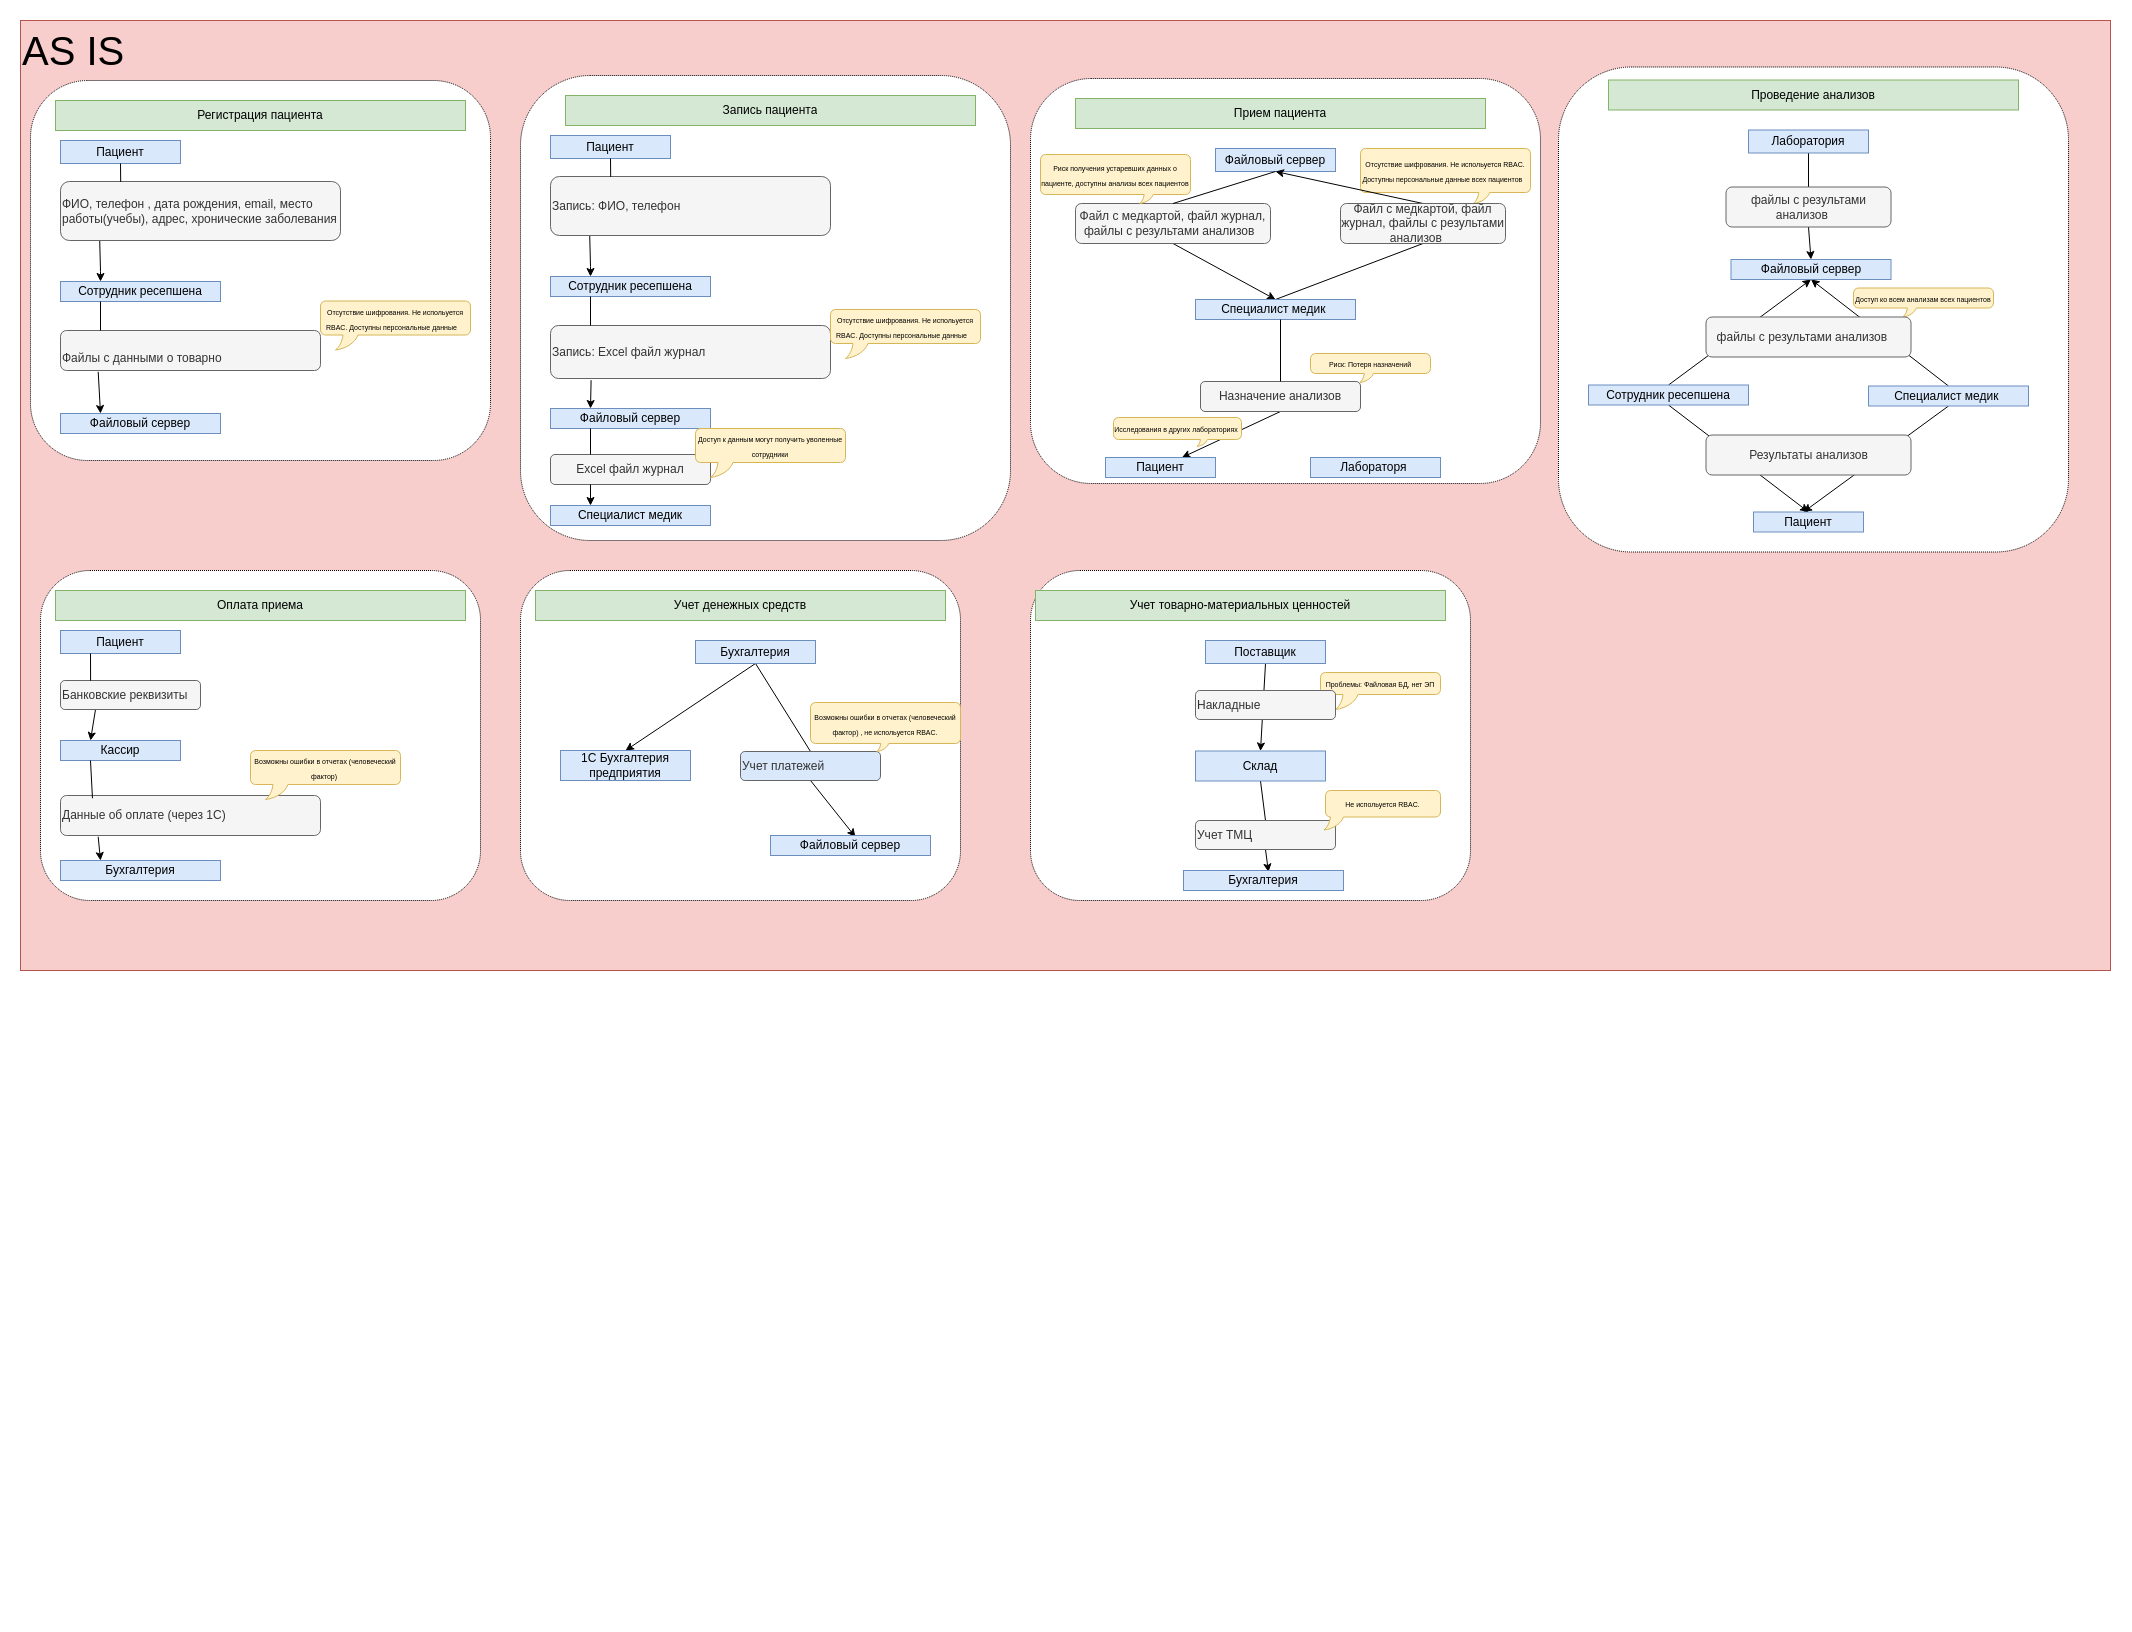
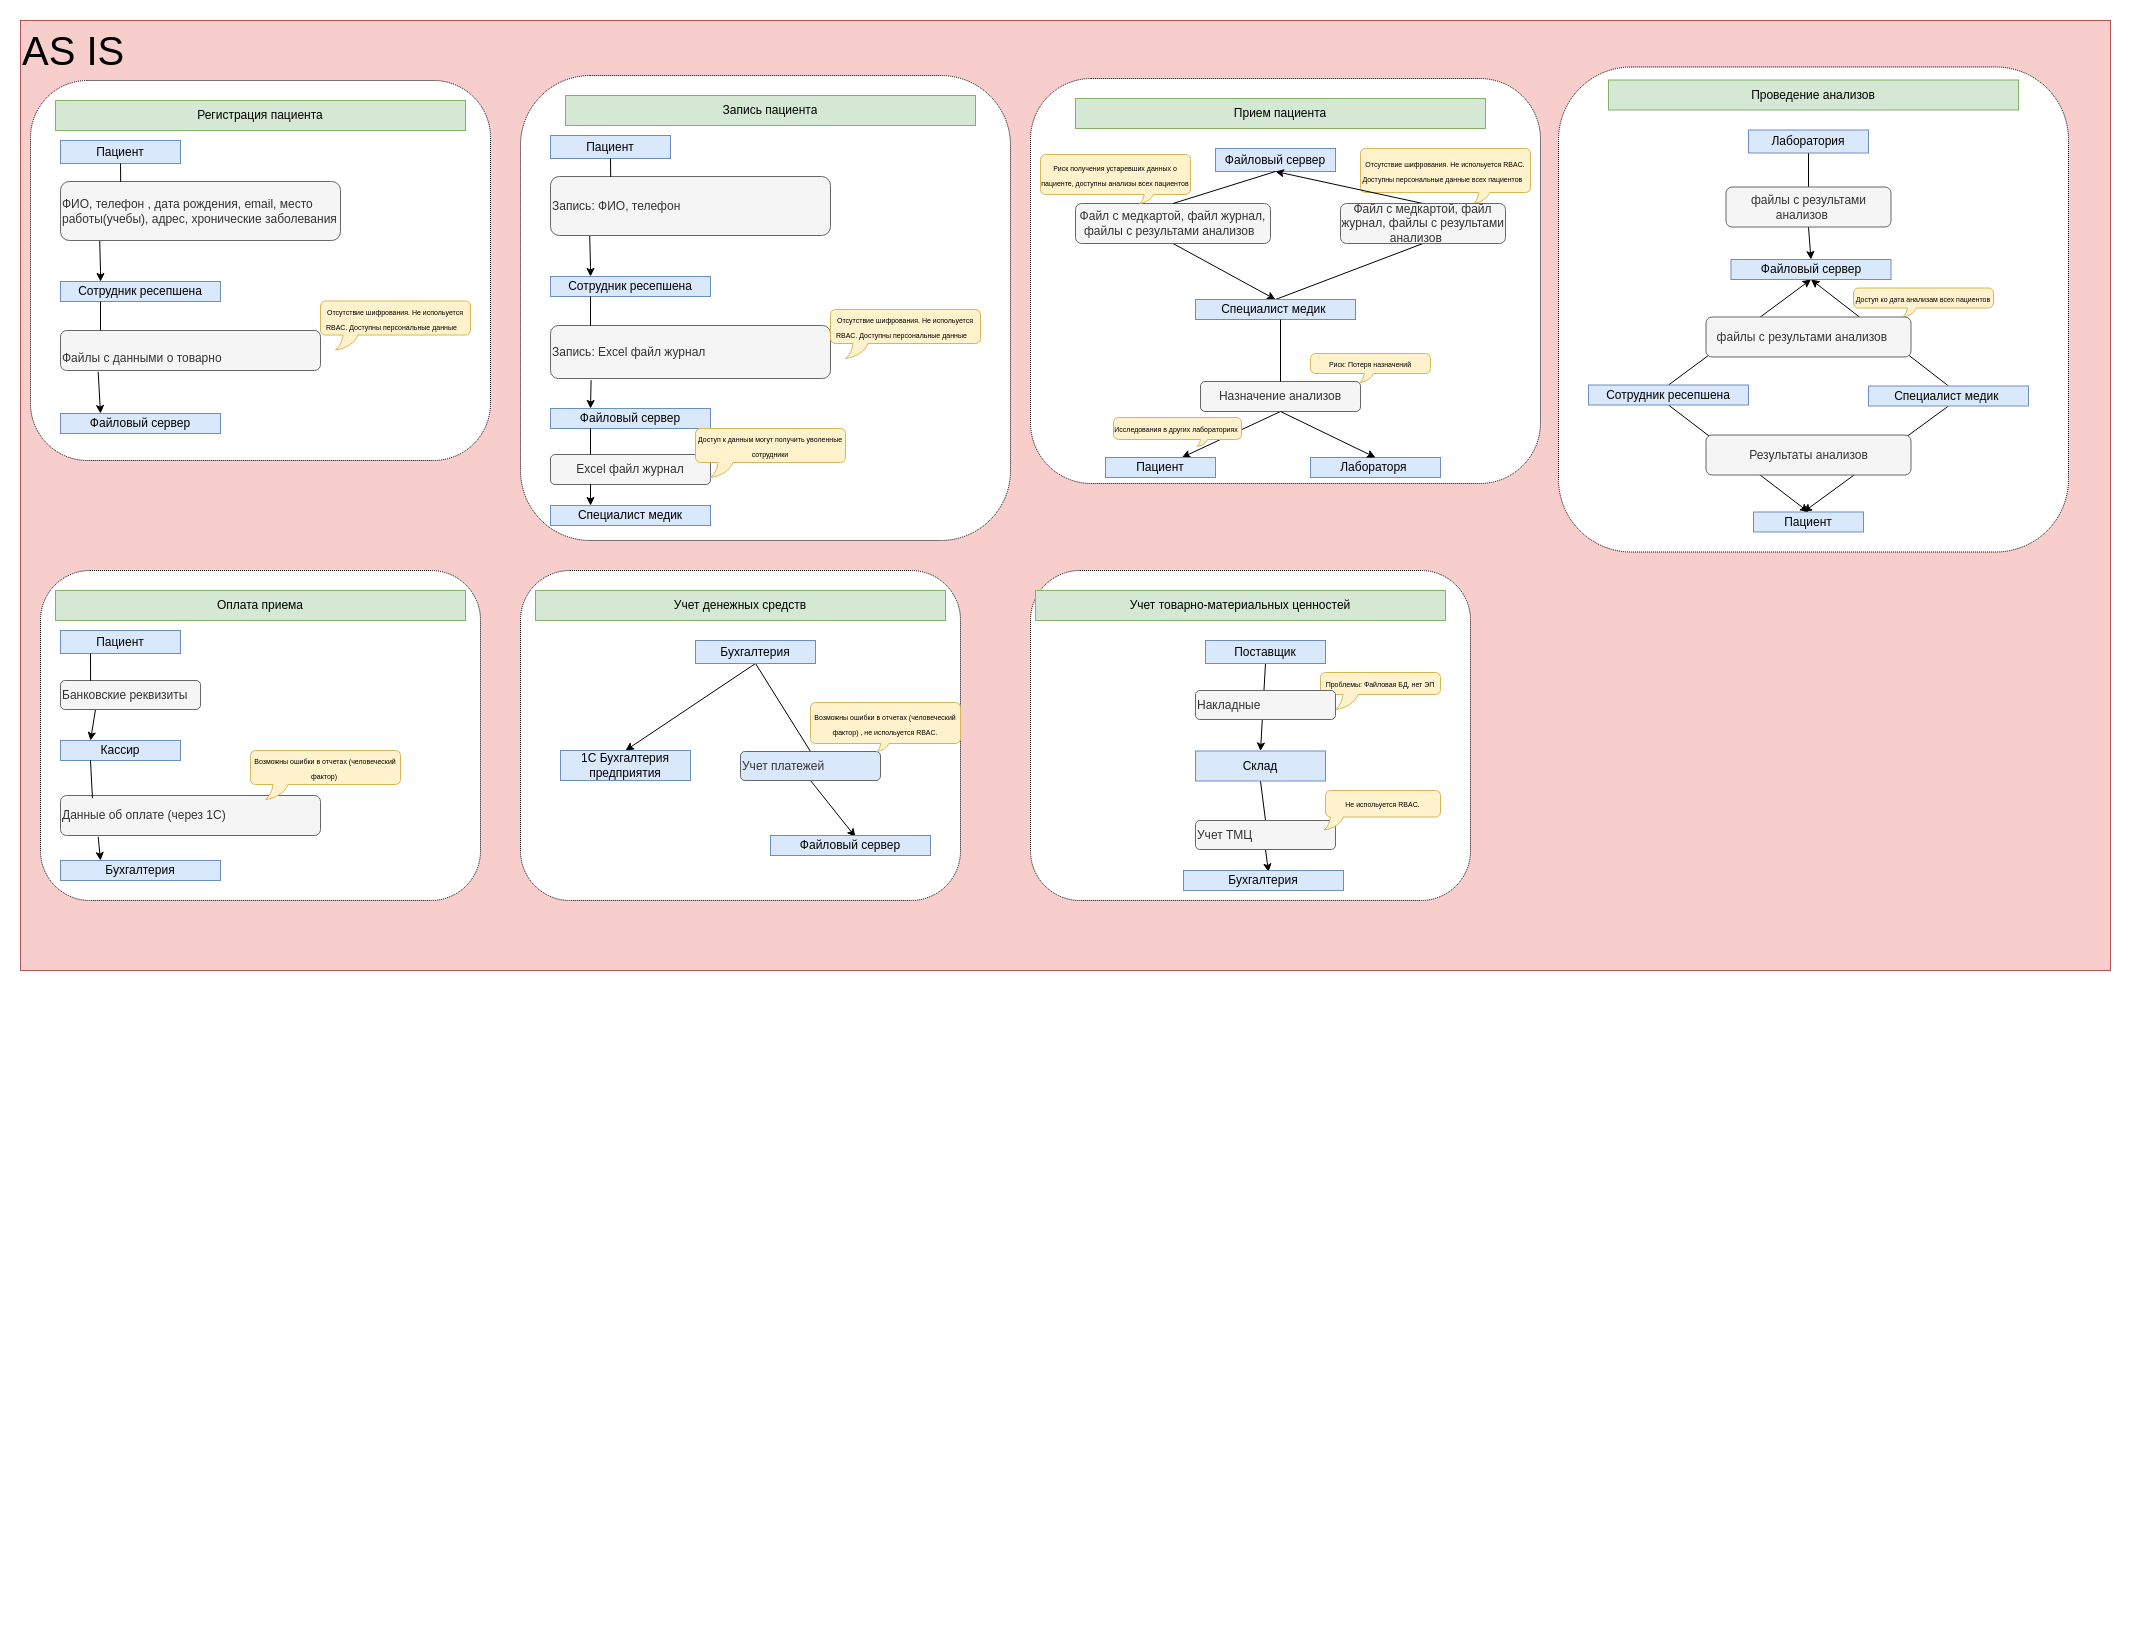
node "Доступ ко всем анализам всех пациентов": label "Доступ ко всем анализам всех пациентов" -> "Доступ ко дата анализам всех пациентов"
edge "Назначение анализов" -> "Лабораторя": added
